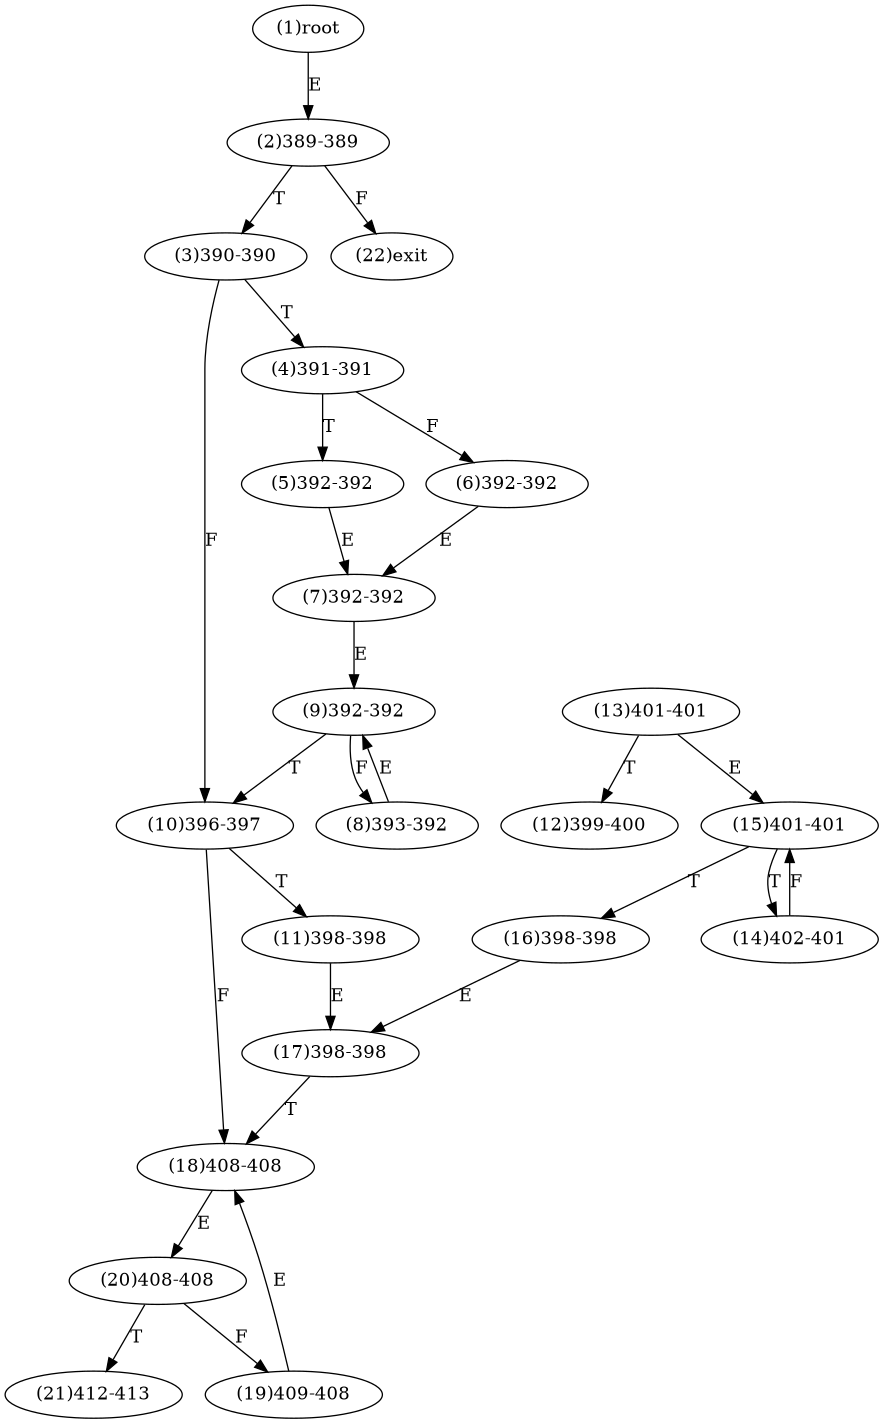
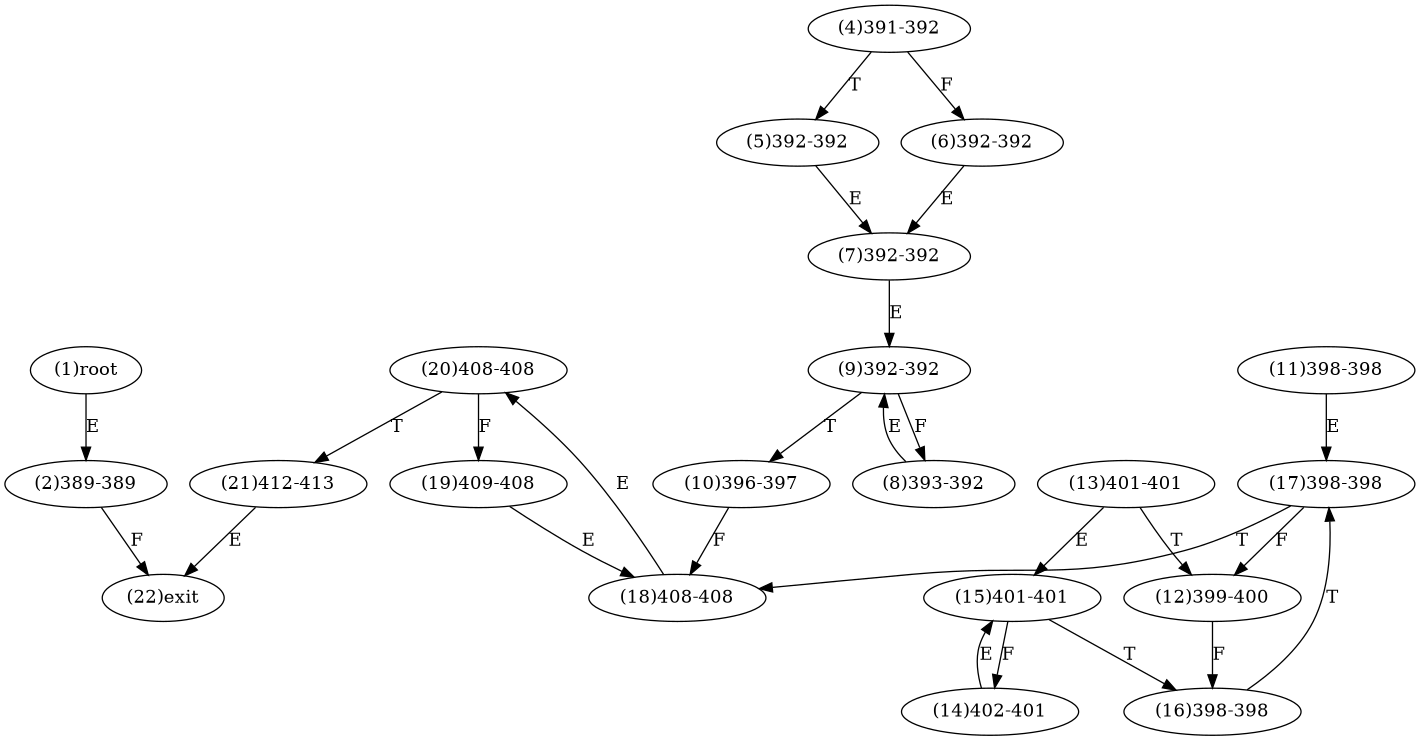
node "(3)390-390": removed
node "(4)391-391": label "(4)391-391" -> "(4)391-392"
edge "(21)412-413" -> "(22)exit": added, label "E"
edge "(17)398-398" -> "(12)399-400": added, label "F"
edge "(12)399-400" -> "(16)398-398": added, label "F"
edge "(10)396-397" -> "(11)398-398": removed, label "T"
edge "(15)401-401" -> "(14)402-401": label "T" -> "F"
edge "(14)402-401" -> "(15)401-401": label "F" -> "E"
edge "(16)398-398" -> "(17)398-398": label "E" -> "T"
